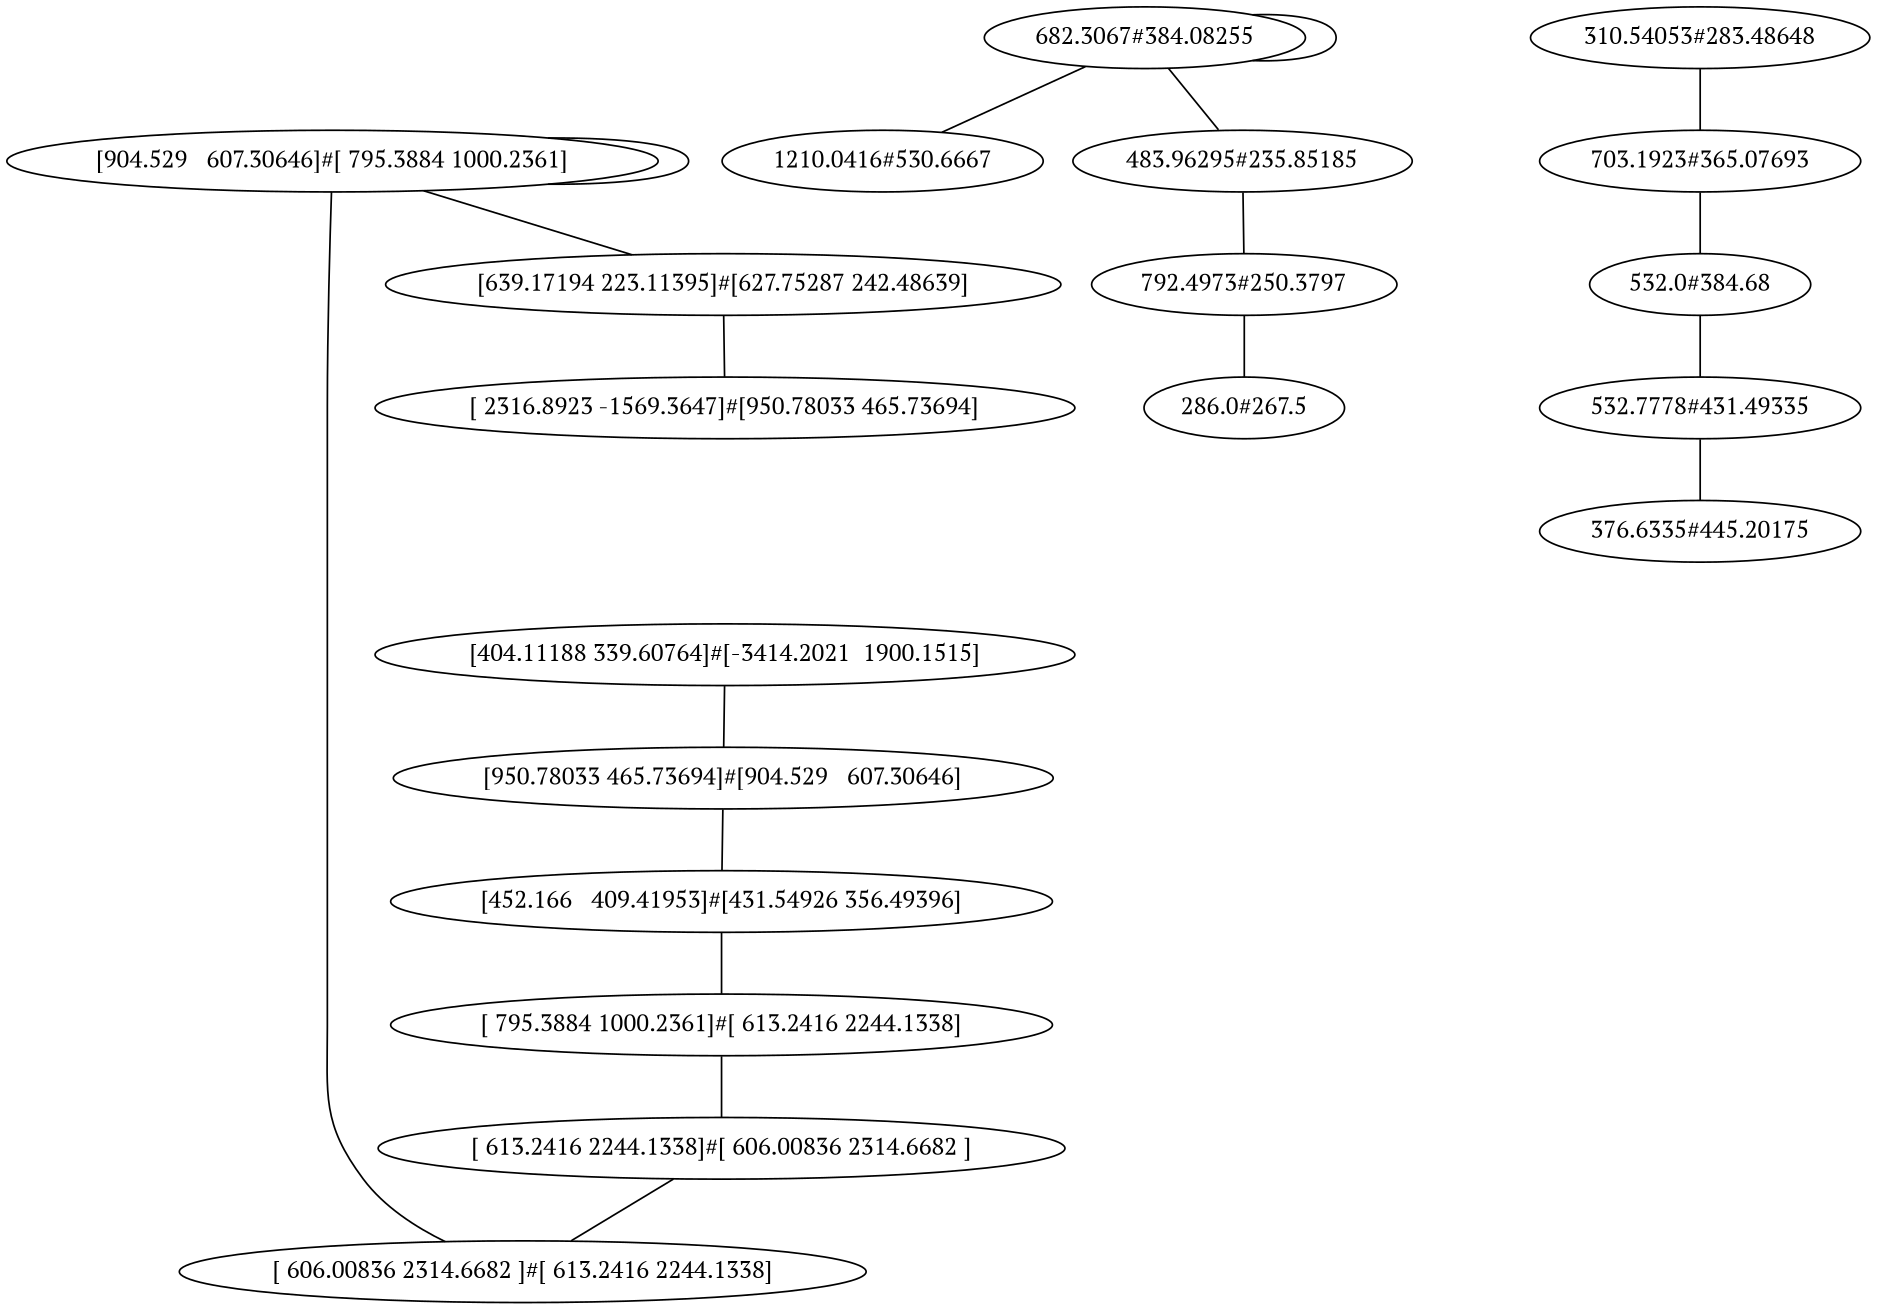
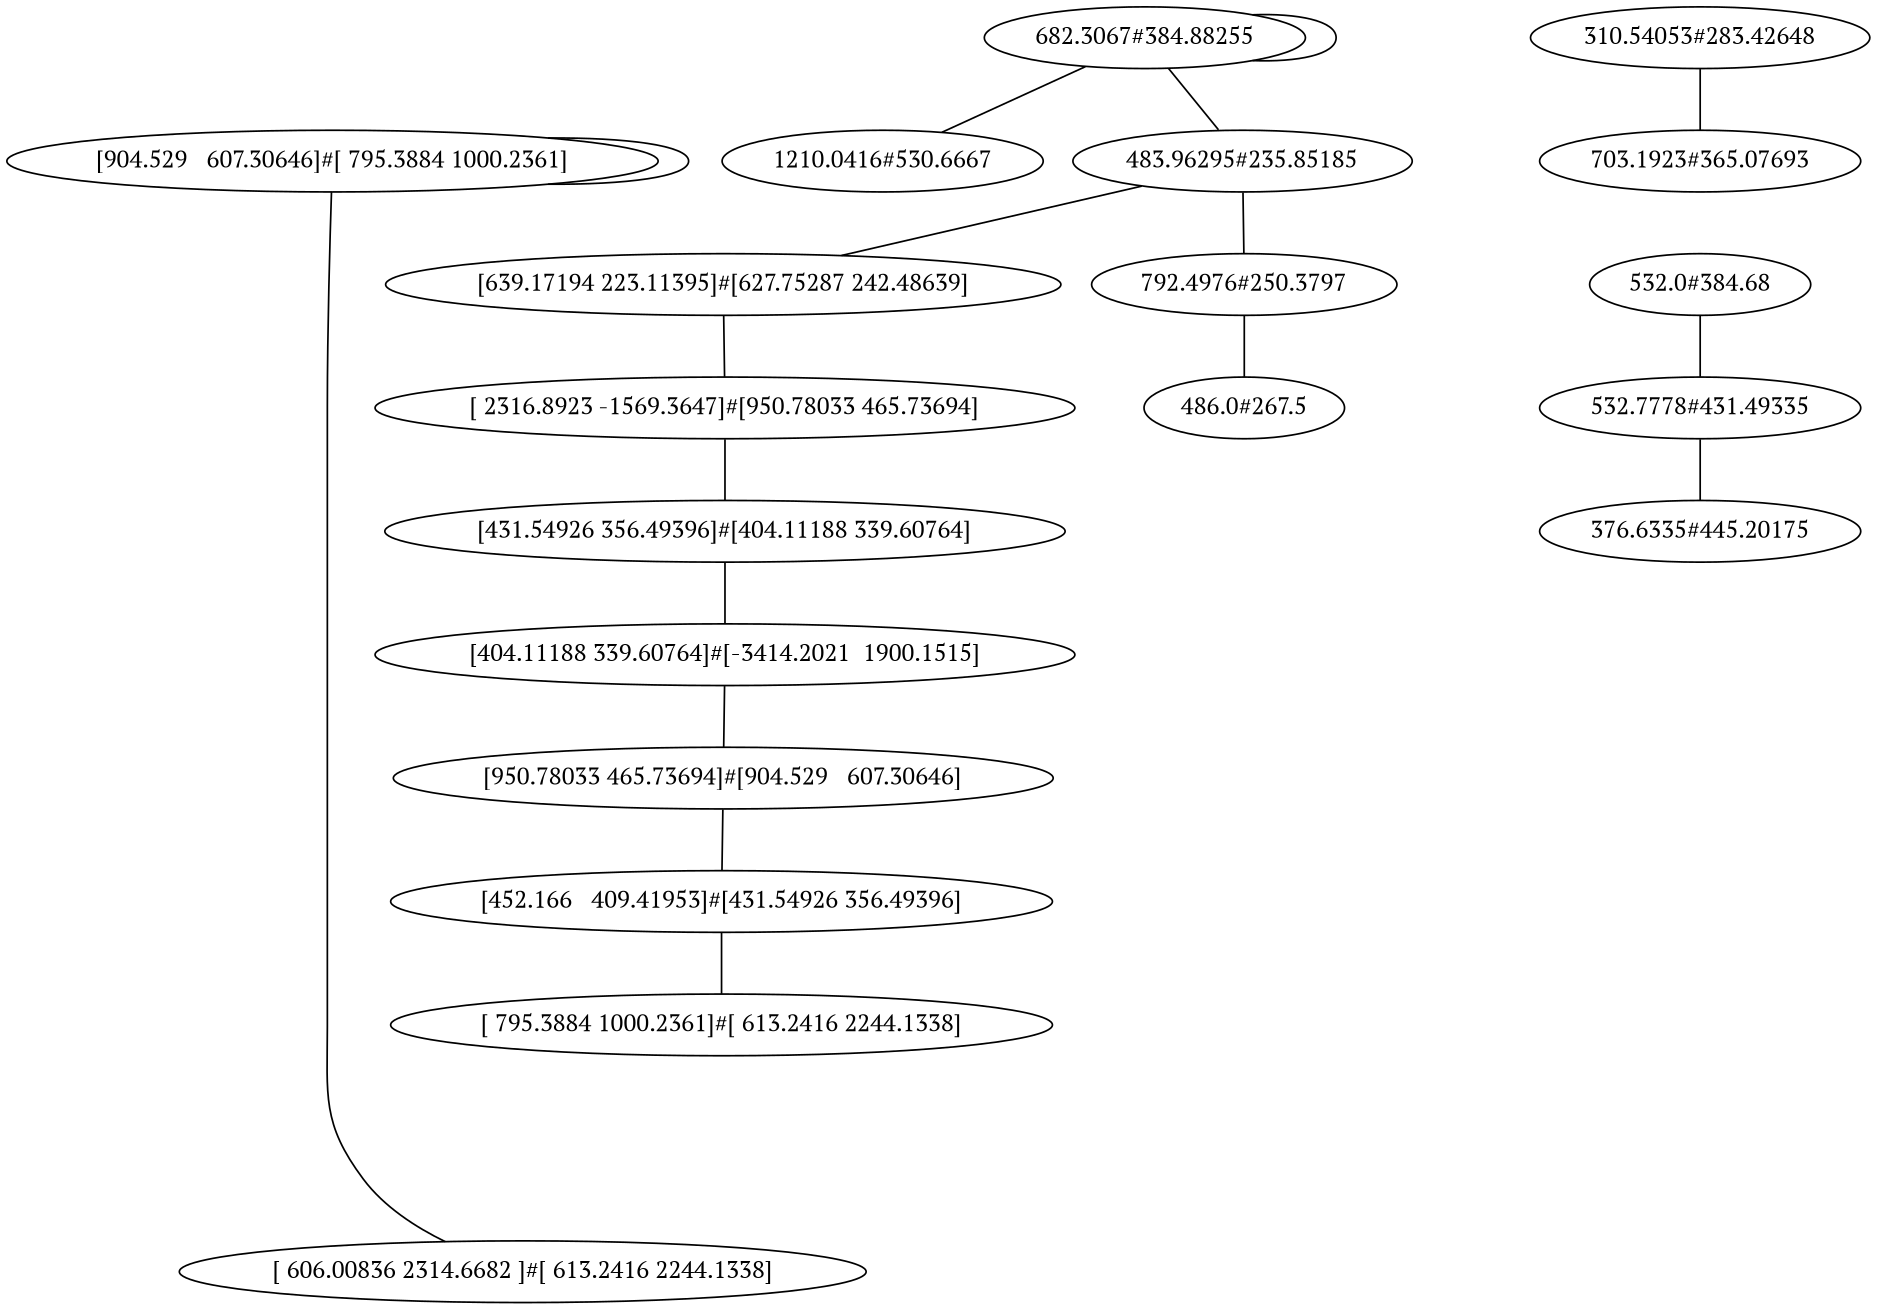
node "682.3067#384.08255": label "682.3067#384.08255" -> "682.3067#384.88255"
node "310.54053#283.48648": label "310.54053#283.48648" -> "310.54053#283.42648"
edge "[904.529   607.30646]#[ 795.3884 1000.2361]" -- "[639.17194 223.11395]#[627.75287 242.48639]": now "483.96295#235.85185" -- "[639.17194 223.11395]#[627.75287 242.48639]"
edge "703.1923#365.07693" -- "532.0#384.68": removed
node "792.4973#250.3797": label "792.4973#250.3797" -> "792.4976#250.3797"
node "286.0#267.5": label "286.0#267.5" -> "486.0#267.5"
node "[431.54926 356.49396]#[404.11188 339.60764]": added
node "[ 613.2416 2244.1338]#[ 606.00836 2314.6682 ]": removed
